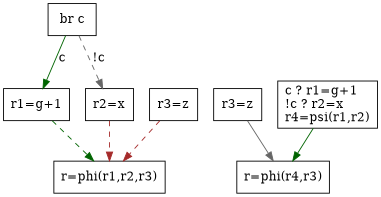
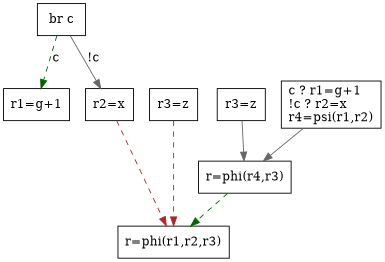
edge "br c" -> "r1=g+1": style solid -> dashed
edge "br c" -> "r2=x": style dashed -> solid
edge "r1=g+1" -> "r=phi(r1,r2,r3)": now "r=phi(r4,r3)" -> "r=phi(r1,r2,r3)"
edge "c ? r1=g+1 !c ? r2=x r4=psi(r1,r2)" -> "r=phi(r4,r3)": color darkgreen -> gray40
